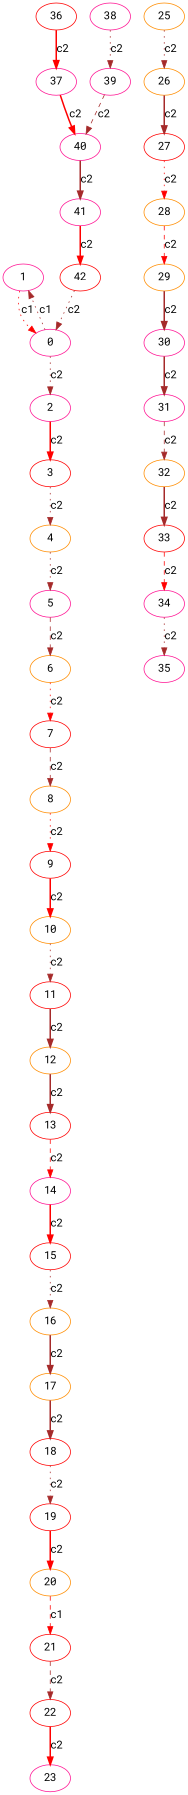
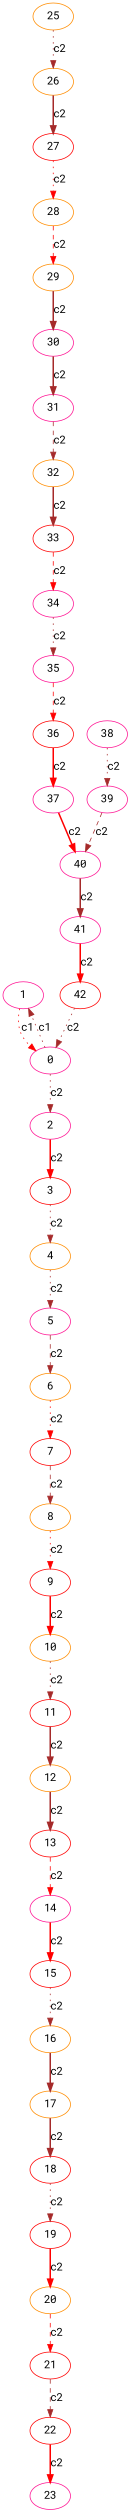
edge "35" -> "36": added, label "c2"
edge "20" -> "21": label "c1" -> "c2"
